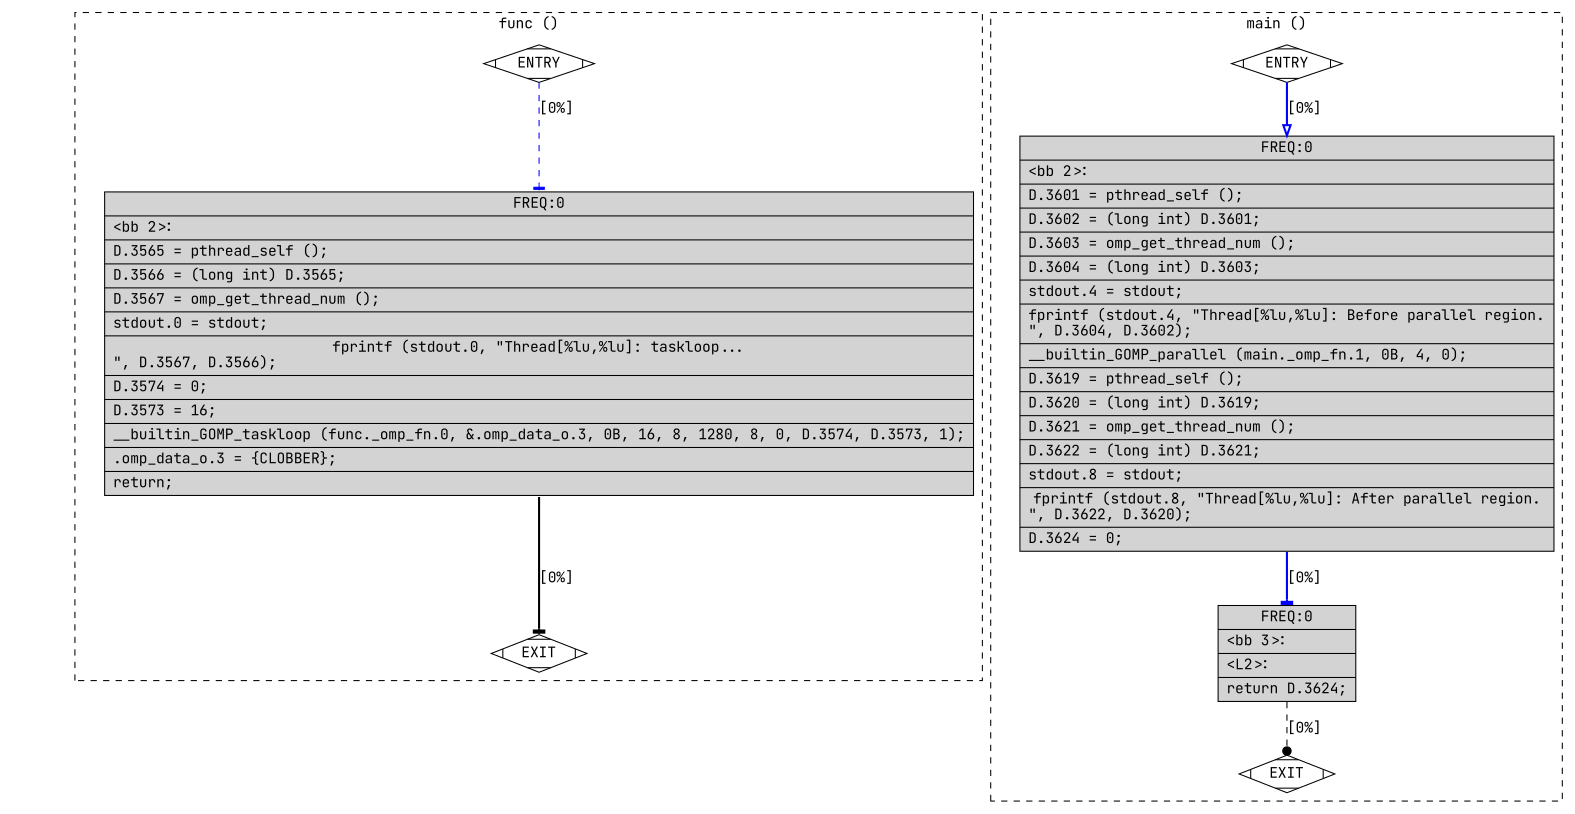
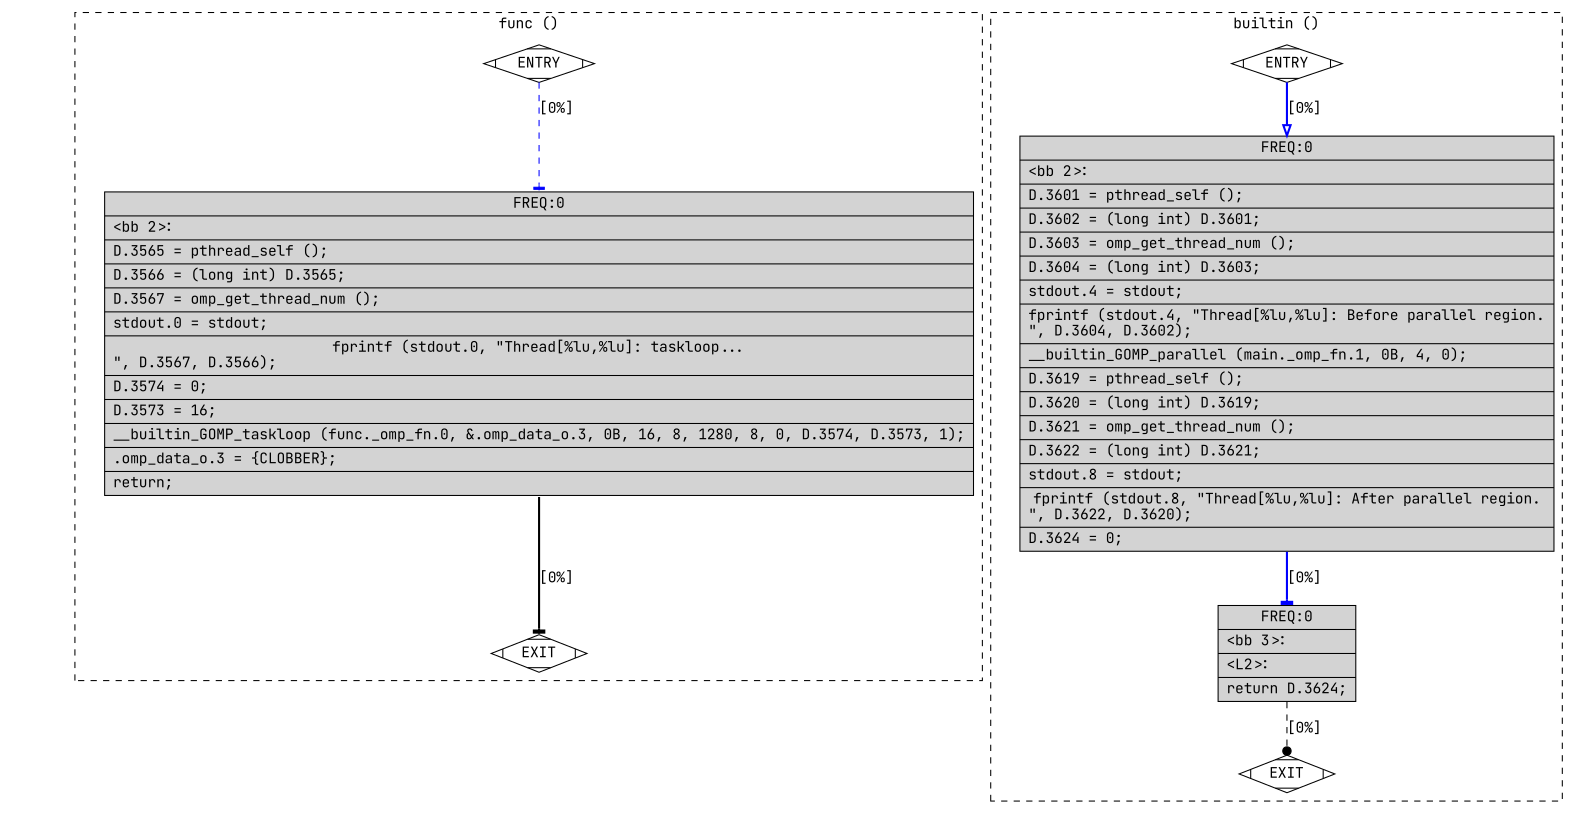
cluster "main ()": label "main ()" -> "builtin ()"
